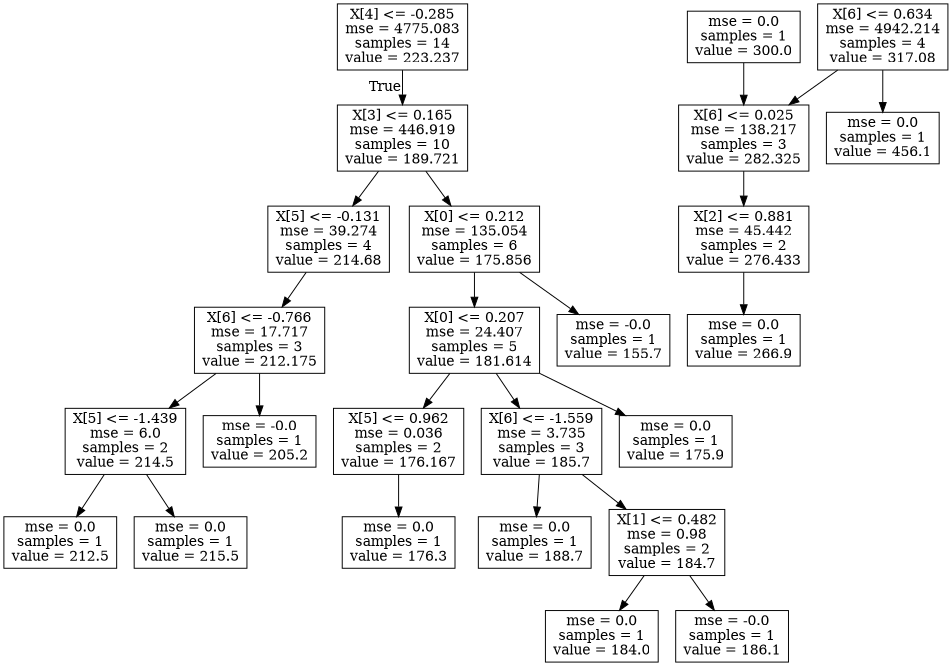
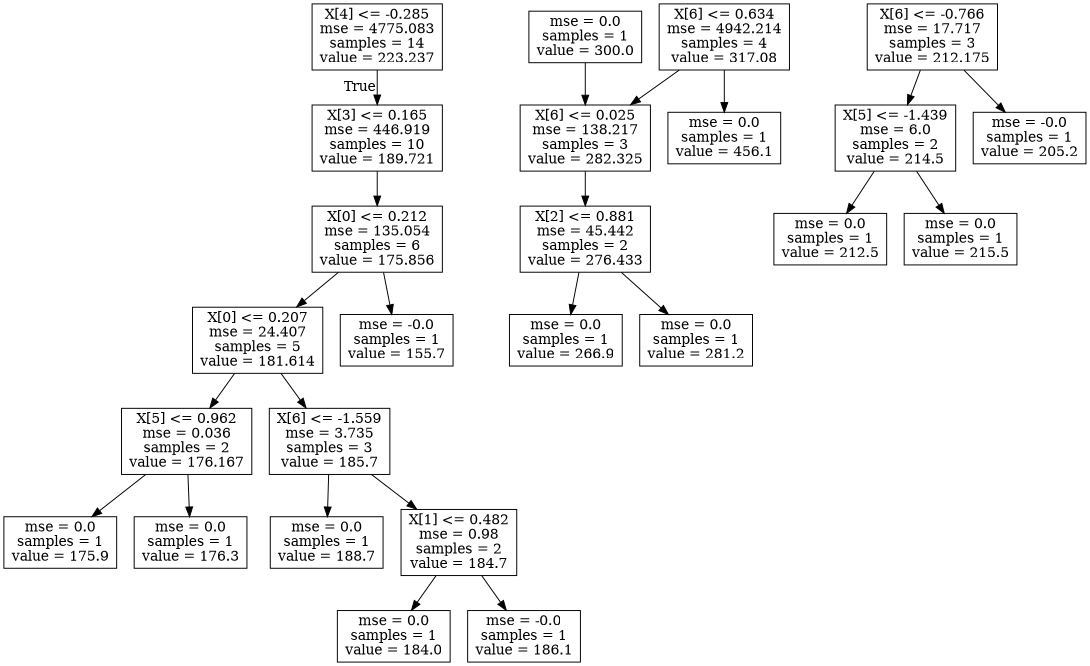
node "X[5] <= -0.131 mse = 39.274 samples = 4 value = 214.68": removed
node "mse = 0.0 samples = 1 value = 281.2": added
edge "X[0] <= 0.207 mse = 24.407 samples = 5 value = 181.614" -> "mse = 0.0 samples = 1 value = 175.9": now "X[5] <= 0.962 mse = 0.036 samples = 2 value = 176.167" -> "mse = 0.0 samples = 1 value = 175.9"
